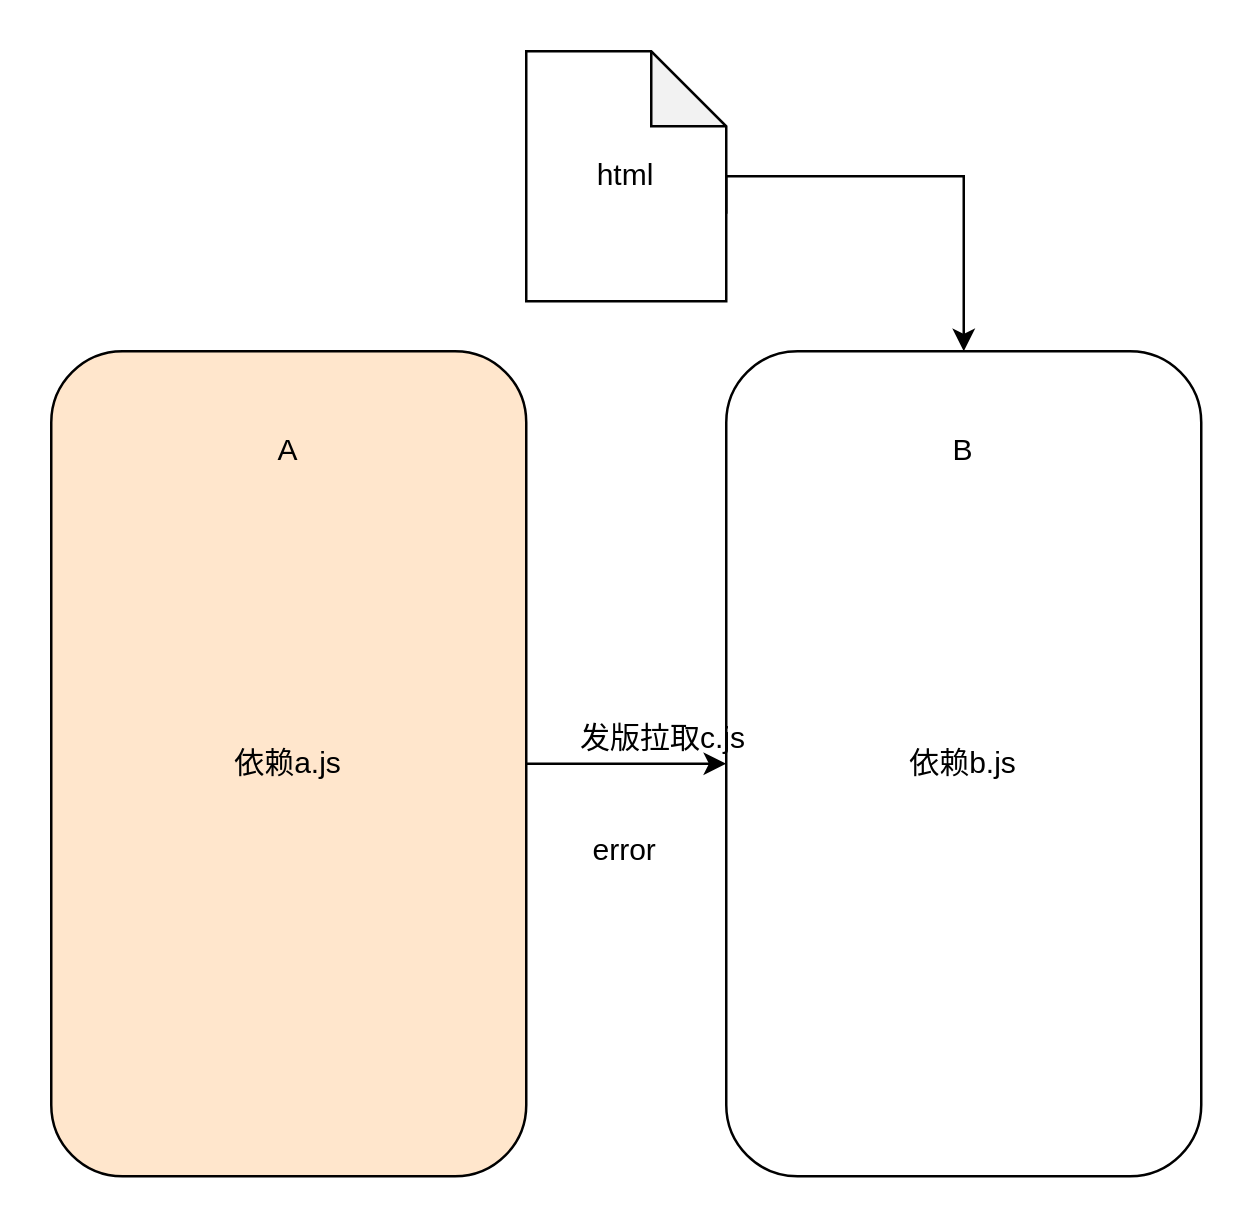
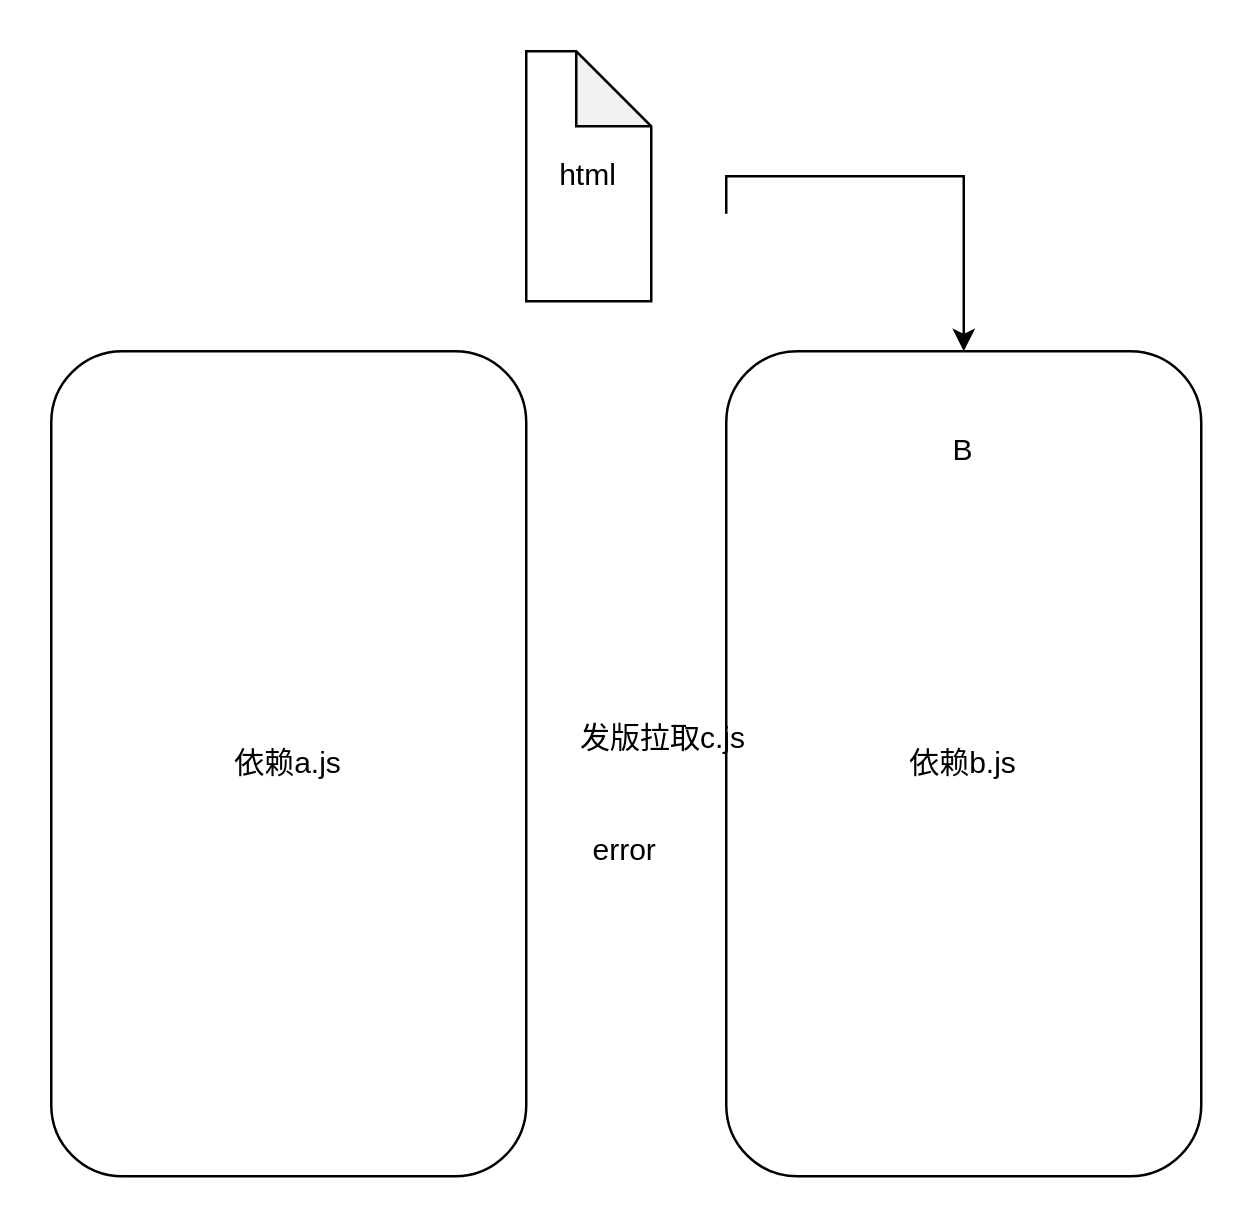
node "html": size 200x250 -> 125x250
node "A": removed
node "依赖a.js": fillcolor #ffe6cc -> #ffffff
edge "依赖a.js" -> "依赖b.js": removed
